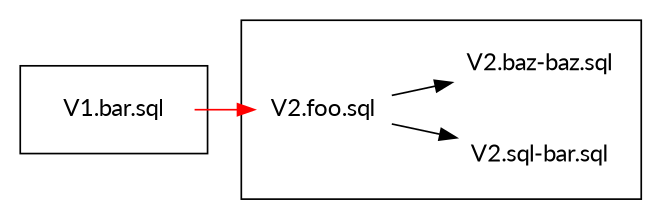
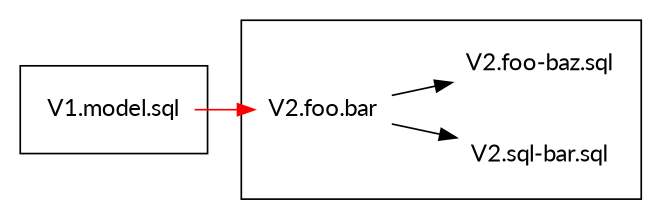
node "V2.baz-baz.sql": label "V2.baz-baz.sql" -> "V2.foo-baz.sql"
node "V1.bar.sql": label "V1.bar.sql" -> "V1.model.sql"
node "V2.foo.sql": label "V2.foo.sql" -> "V2.foo.bar"
